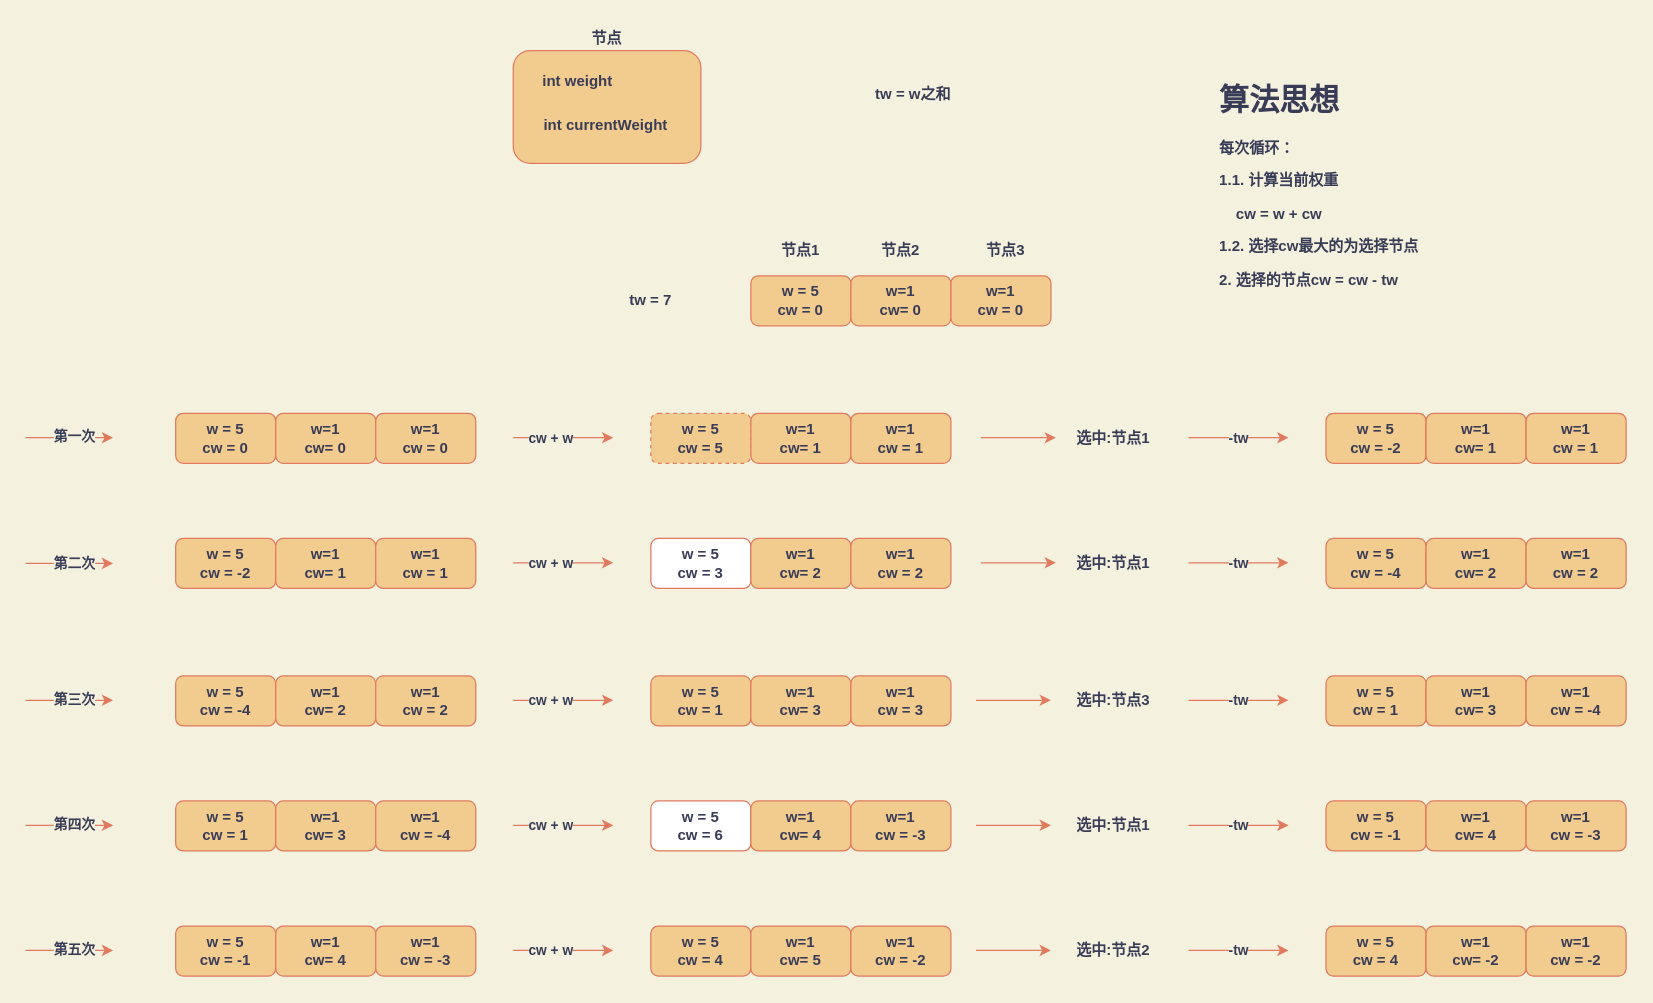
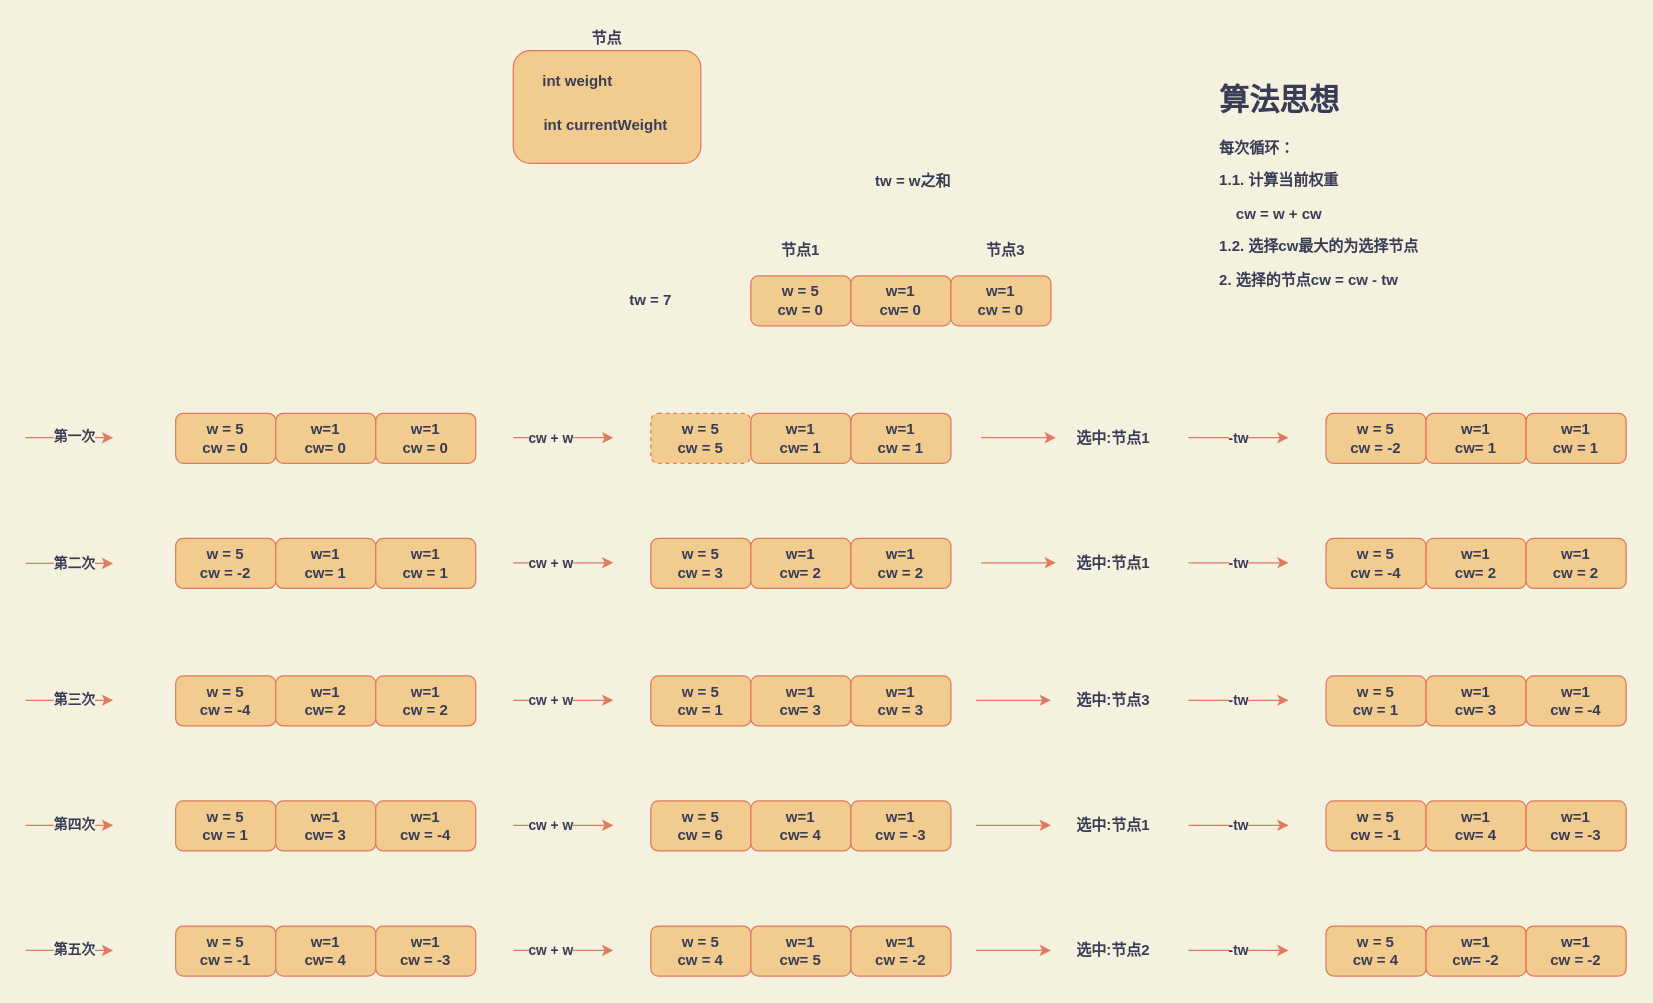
node "tw = w之和": moved (913, 94) -> (913, 182)
node "节点2": removed
node "w = 5 cw = 3": fillcolor #ffffff -> #f2cc8f
node "w = 5 cw = 6": fillcolor #ffffff -> #f2cc8f
